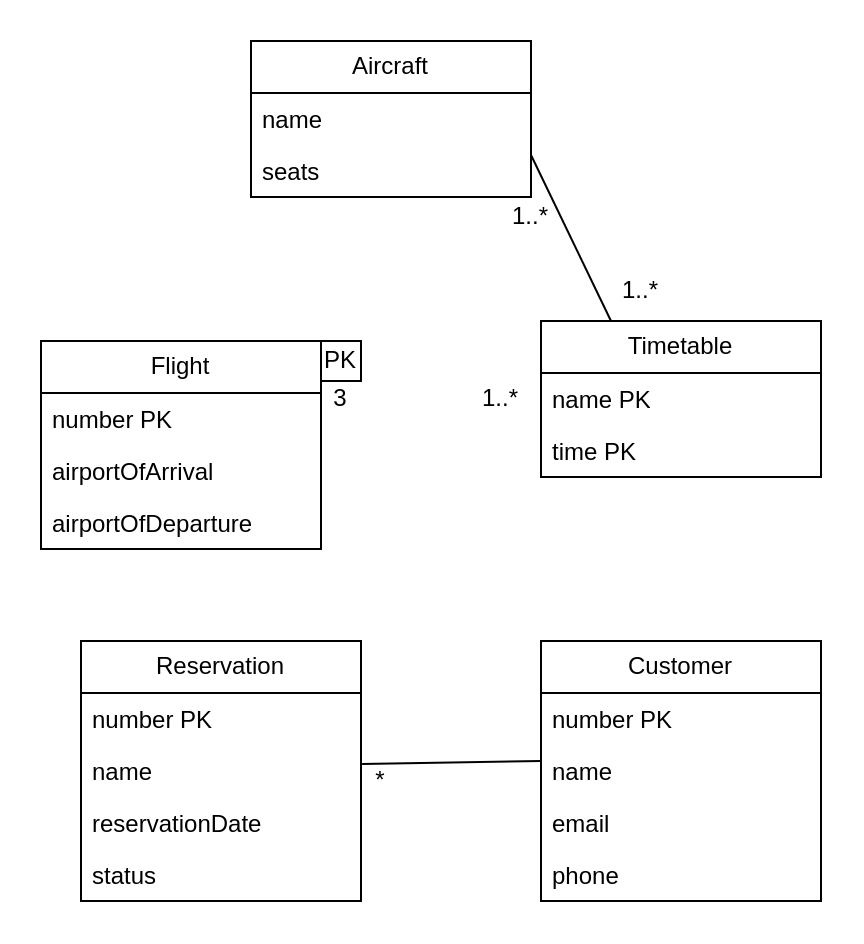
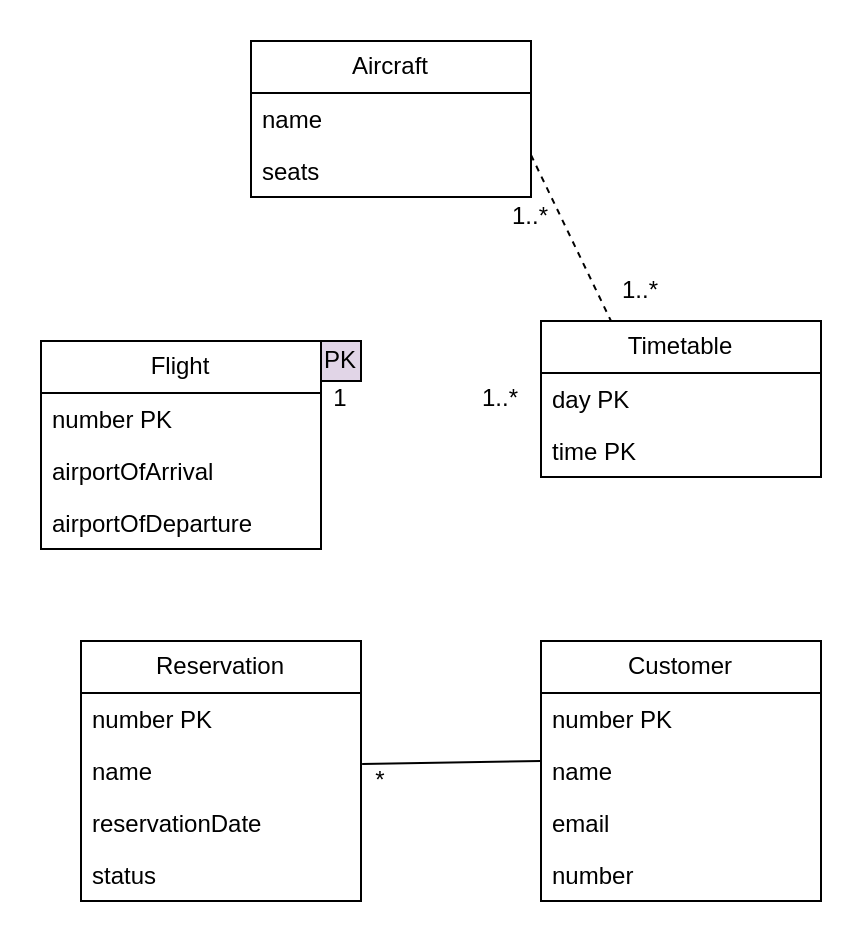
edge "seats" -- "Timetable": style solid -> dashed
node "PK": fillcolor #ffffff -> #e1d5e7
node "3": label "3" -> "1"
node "name PK": label "name PK" -> "day PK"
node "phone": label "phone" -> "number"
